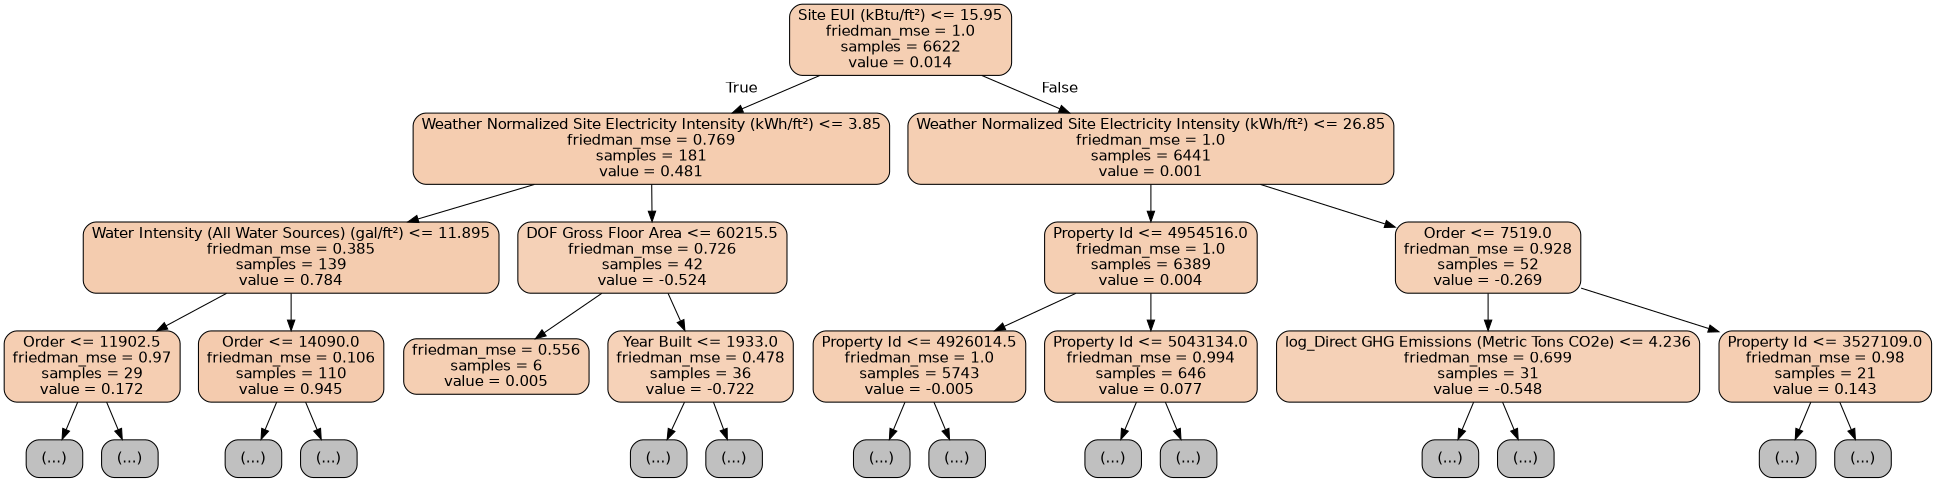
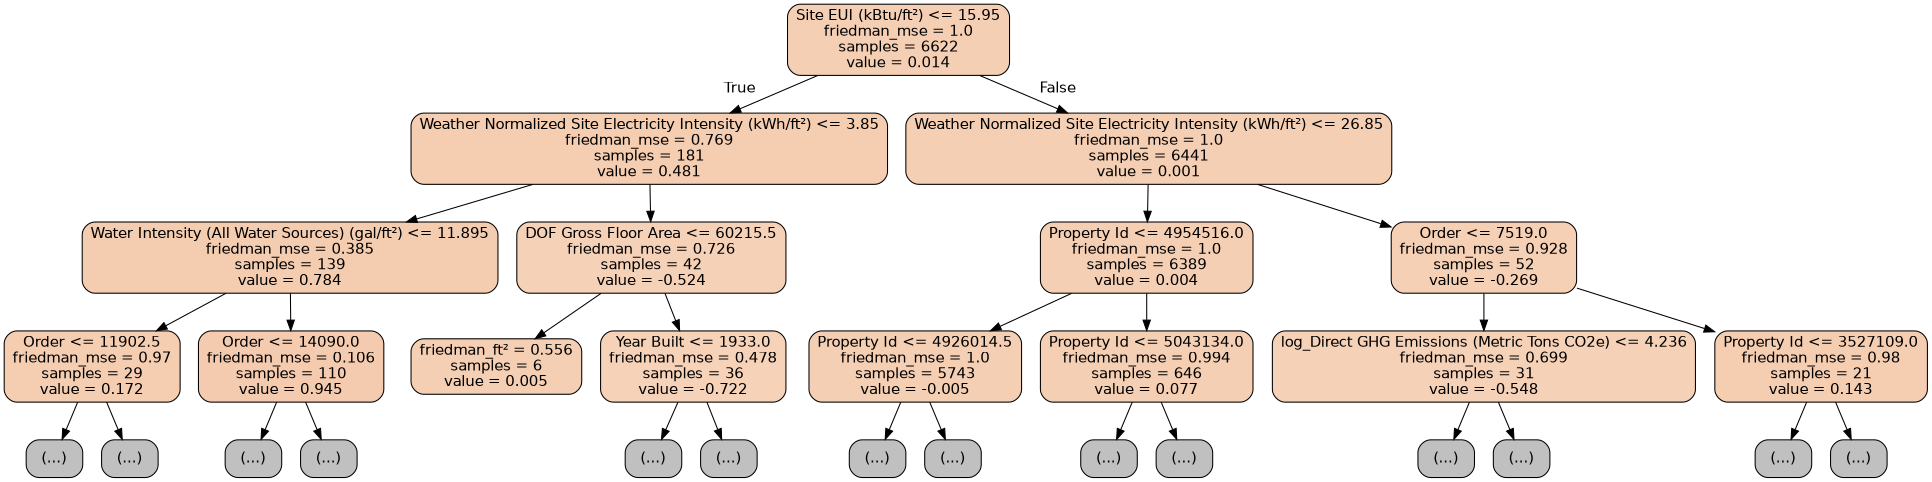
node "friedman_mse = 0.556 samples = 6 value = 0.005": label "friedman_mse = 0.556 samples = 6 value = 0.005" -> "friedman_ft² = 0.556 samples = 6 value = 0.005"
